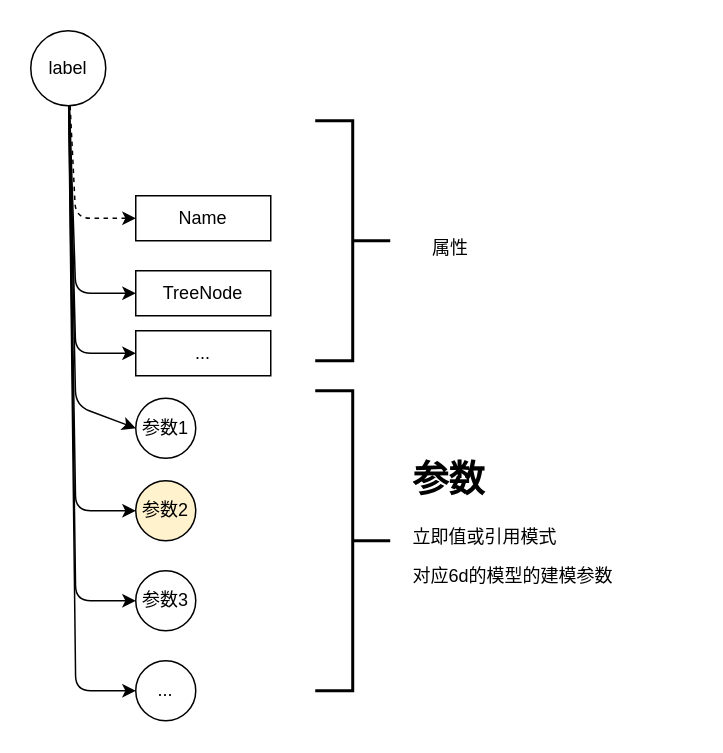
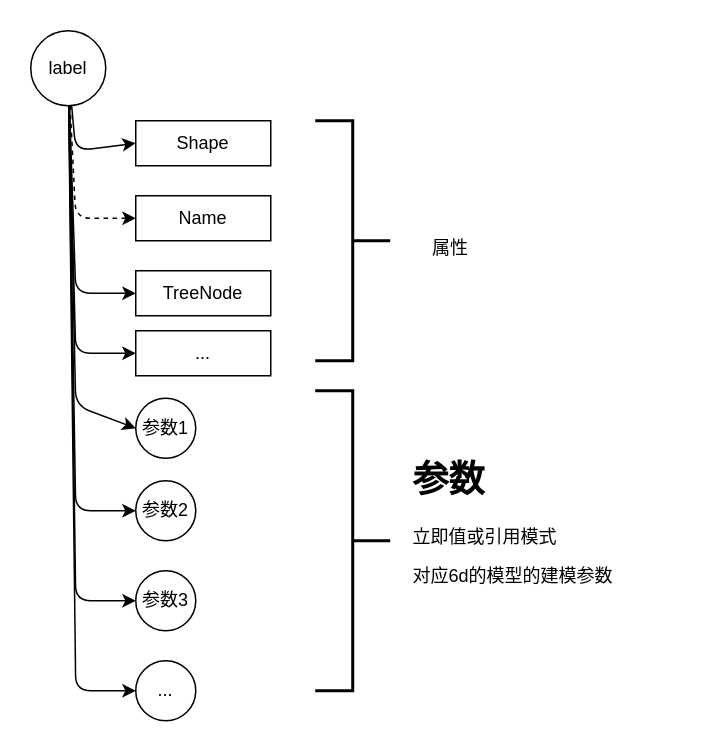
node "Shape": added
edge "label" -> "Shape": added
node "参数2": fillcolor #fff2cc -> #ffffff
